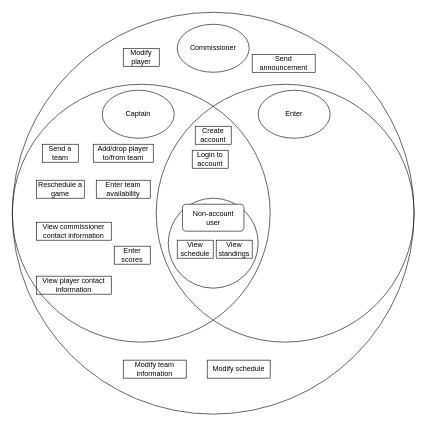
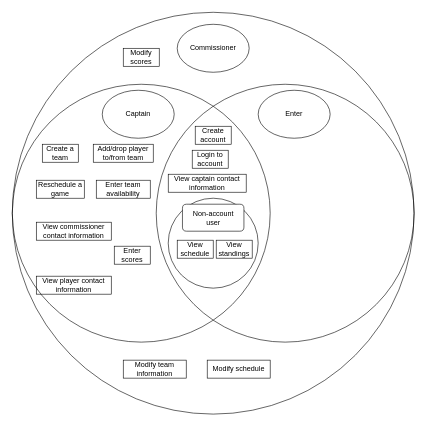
node "Modify player": label "Modify player" -> "Modify scores"
node "Send announcement": removed
node "Send a team": label "Send a team" -> "Create a team"
node "View captain contact information": added
